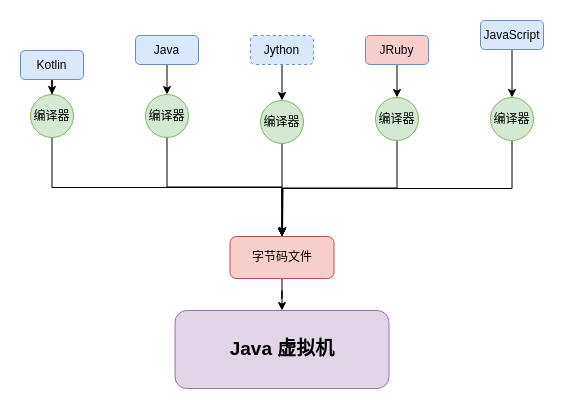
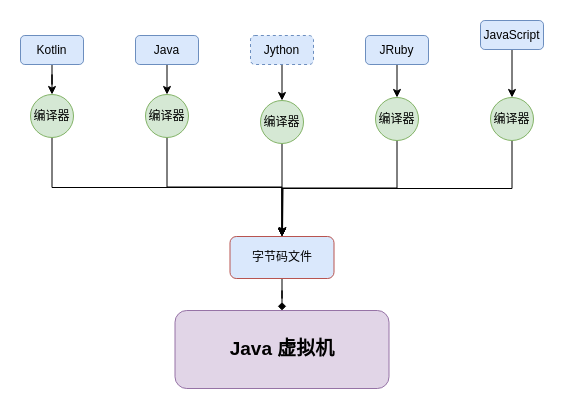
node "JRuby": fillcolor #f8cecc -> #dae8fc
node "Kotlin": moved (52, 65) -> (52, 50)
node "字节码文件": fillcolor #f8cecc -> #dae8fc
edge "字节码文件" -> "Java 虚拟机": arrowhead classic -> diamond
